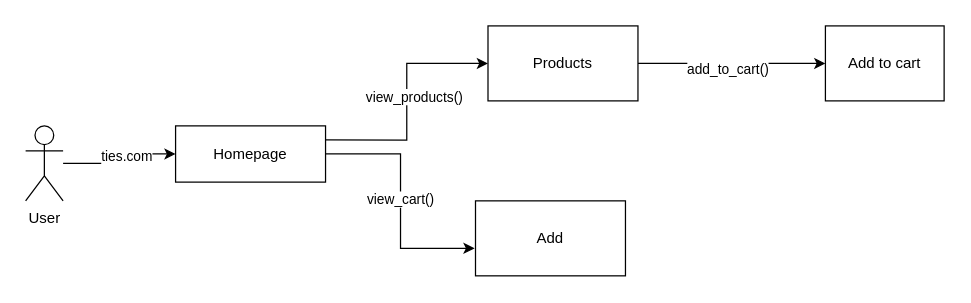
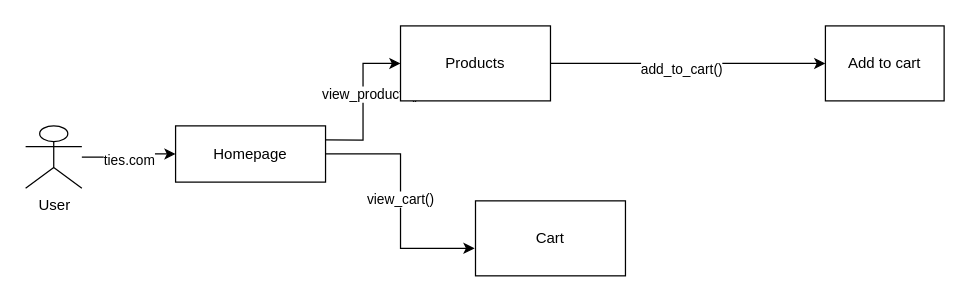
node "Products": moved (563, 63) -> (476, 63)
node "User": size 38x75 -> 56x63
node "Add": label "Add" -> "Cart"
